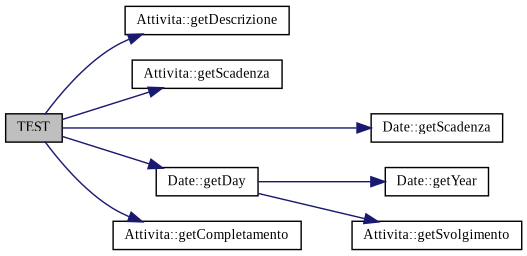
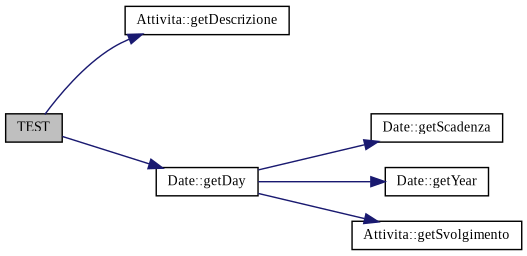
node "Attivita::getScadenza": removed
edge "TEST" -> "Date::getScadenza": now "Date::getDay" -> "Date::getScadenza"
node "Attivita::getCompletamento": removed
